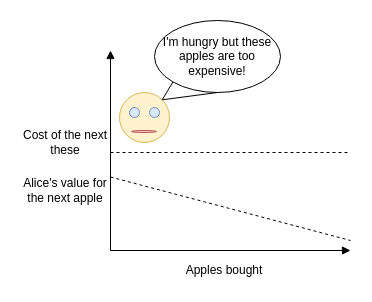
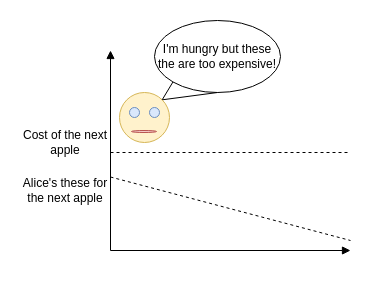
node "I'm hungry but these apples are too expensive!": label "I'm hungry but these apples are too expensive!" -> "I'm hungry but these the are too expensive!"
node "Cost of the next these": label "Cost of the next these" -> "Cost of the next apple"
node "Alice's value for the next apple": label "Alice's value for the next apple" -> "Alice's these for the next apple"
node "Apples bought": removed
